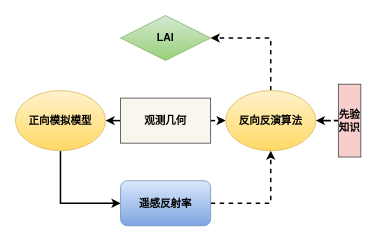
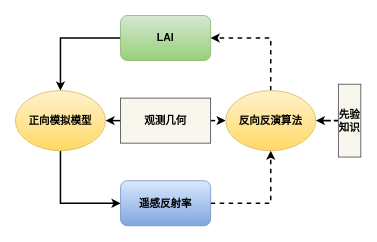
edge "LAI" -> "正向模拟模型": added
node "LAI": shape diamond -> rounded rectangle
node "先验知识": fillcolor #f8cecc -> #f9f7ed
